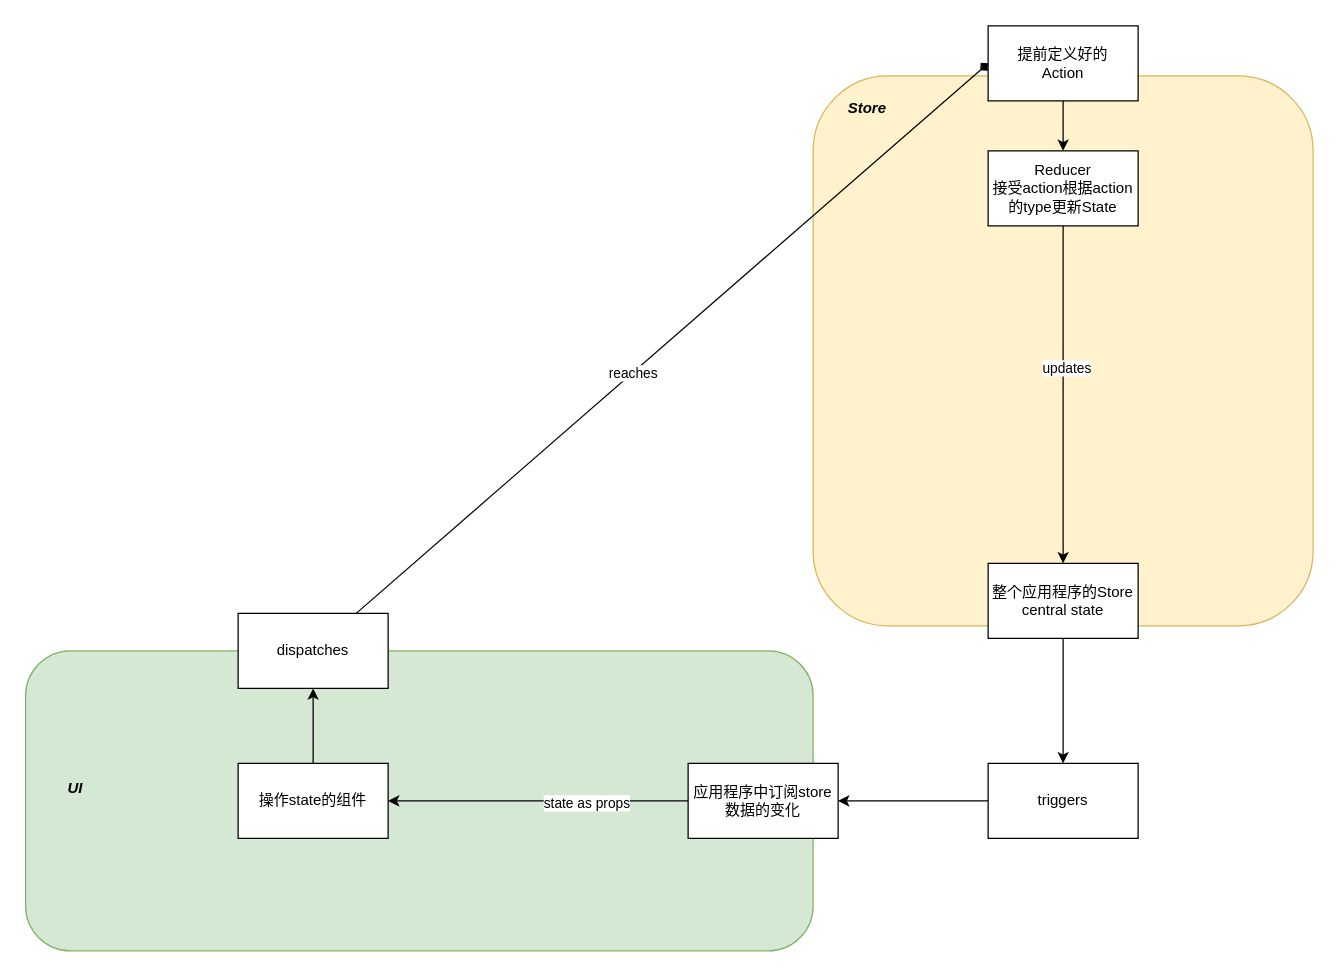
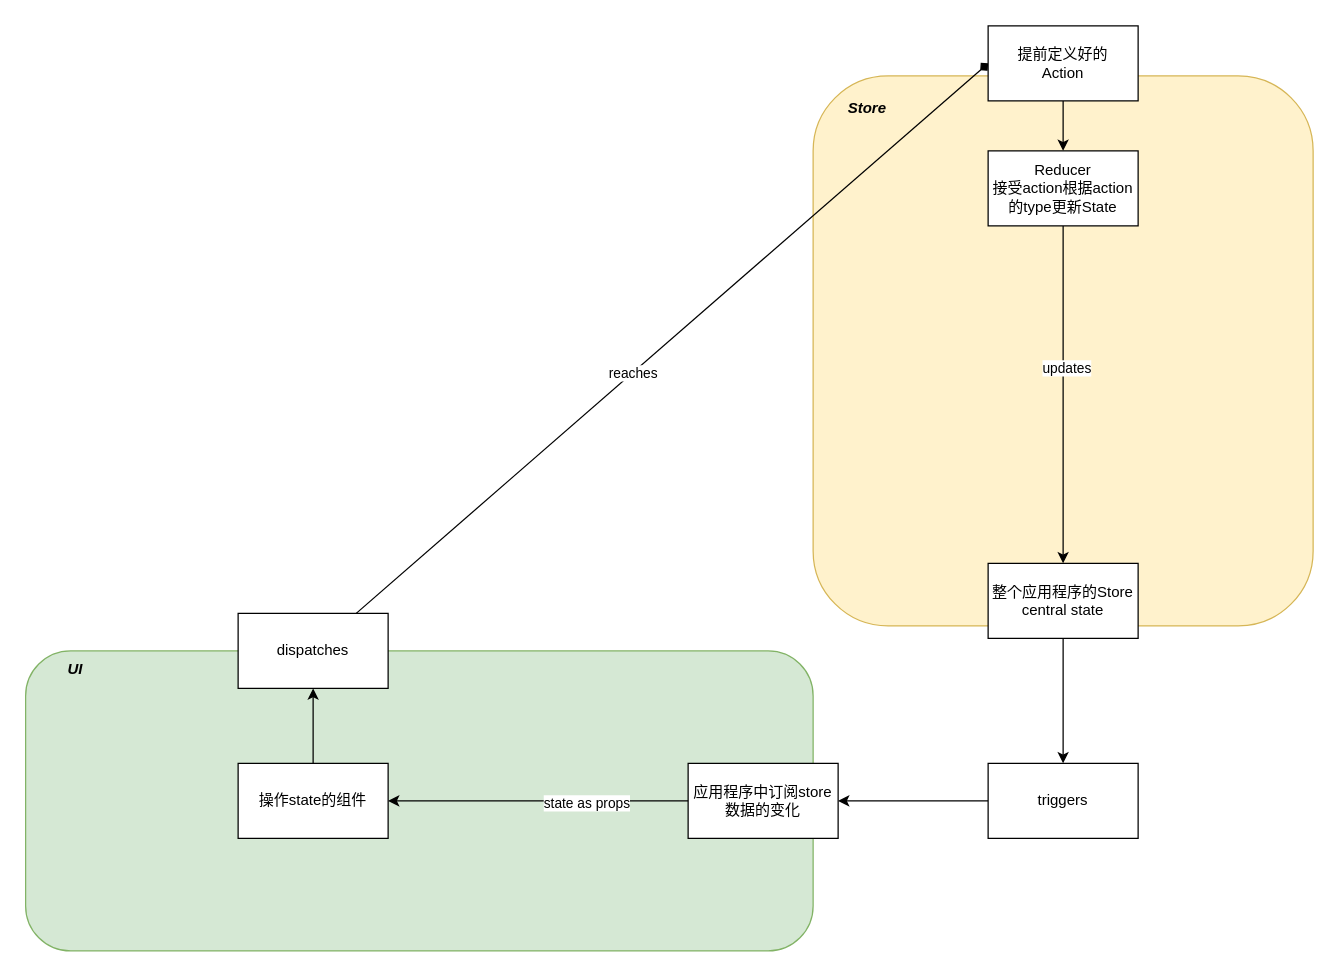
node "UI": moved (76, 788) -> (76, 669)
